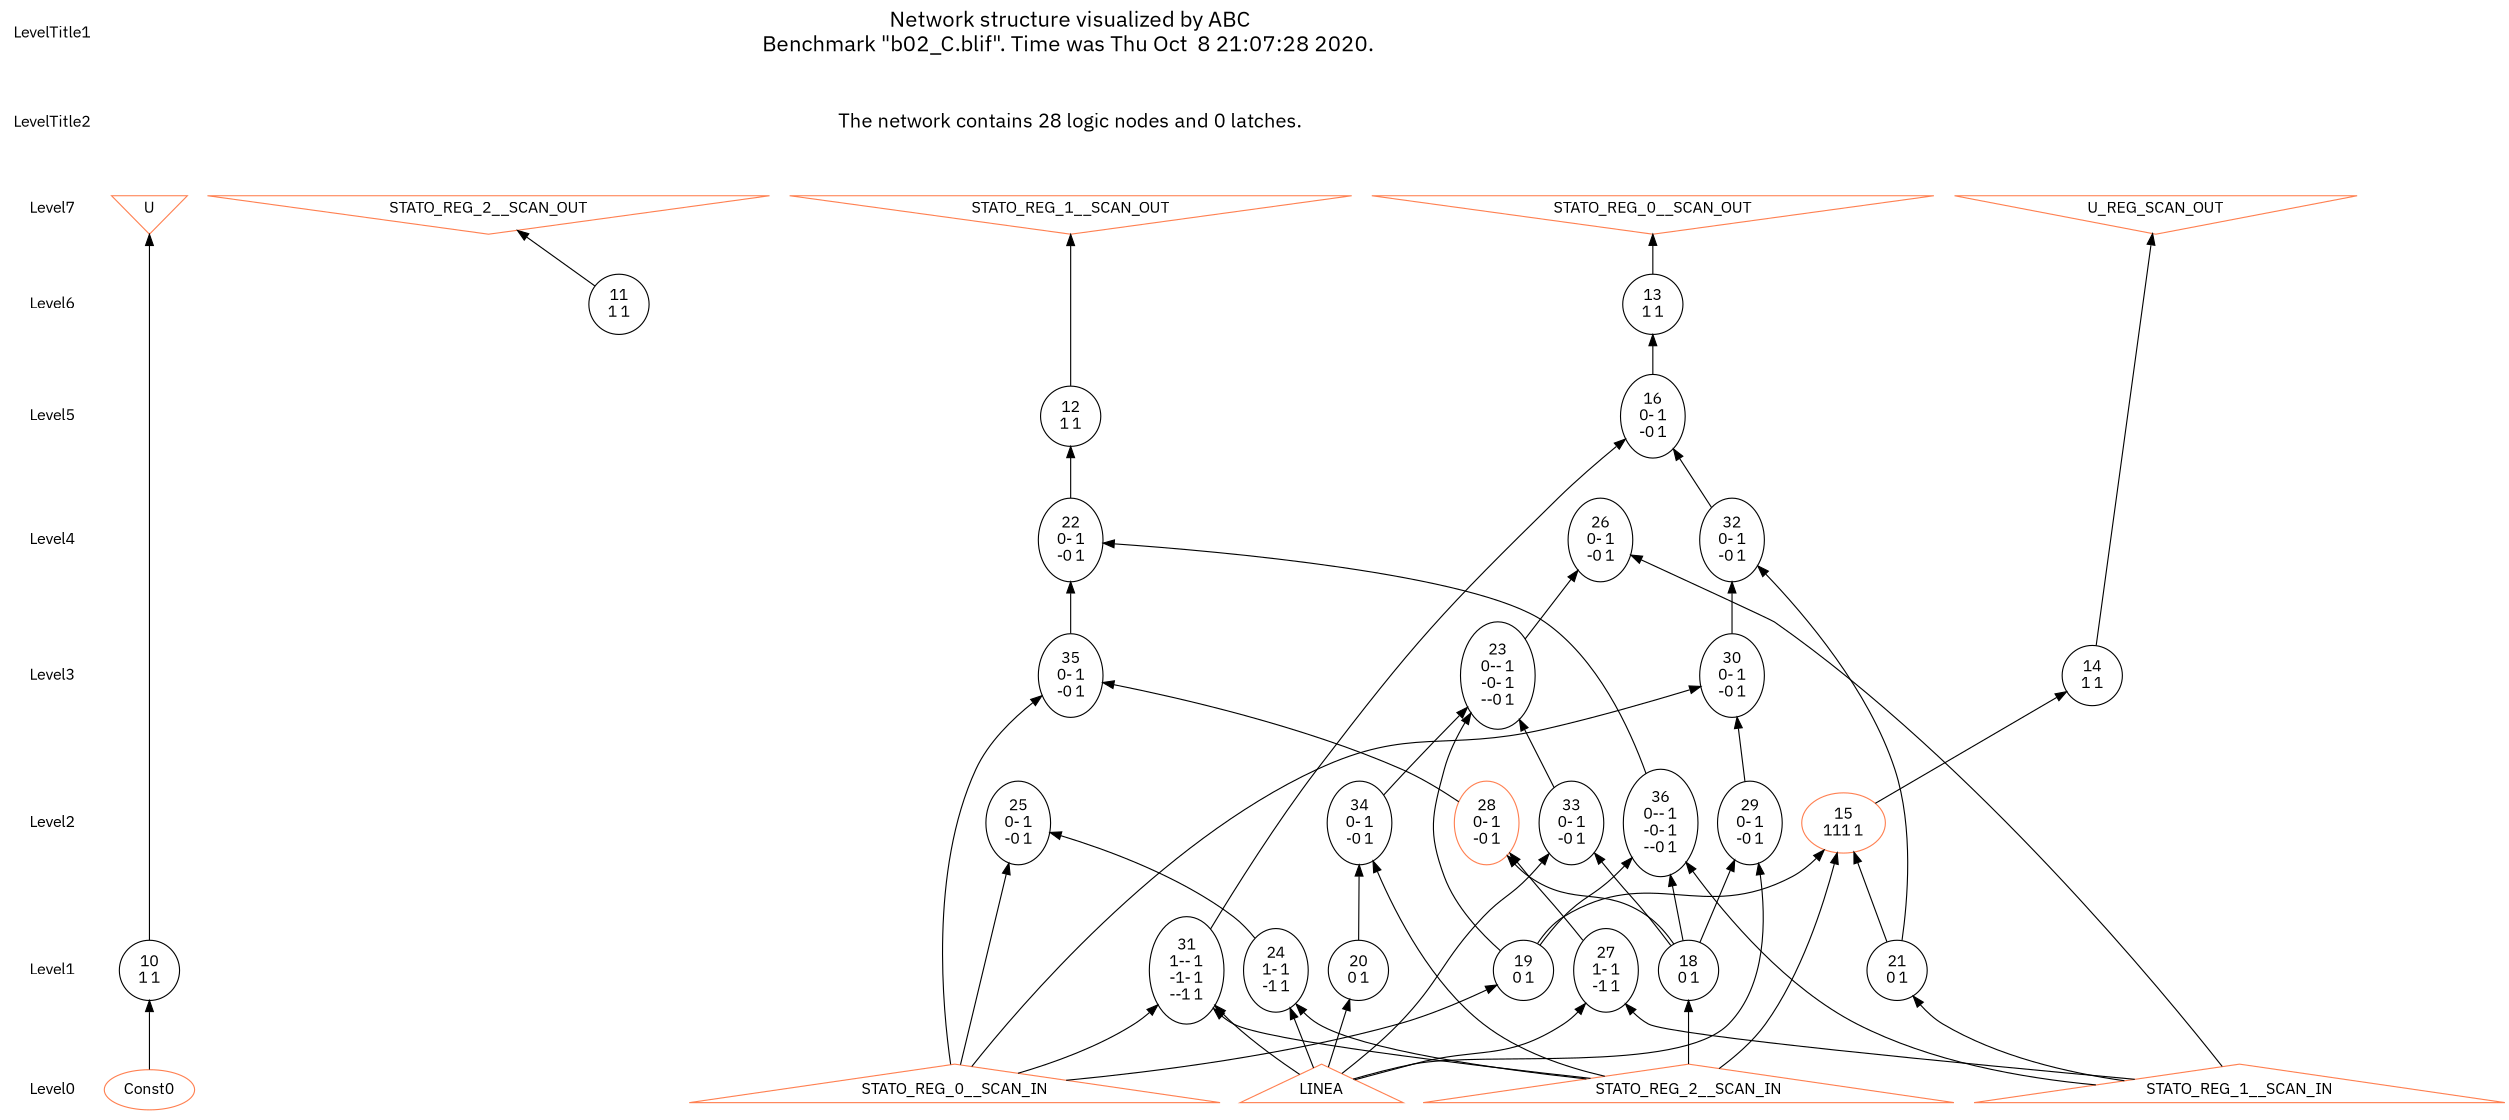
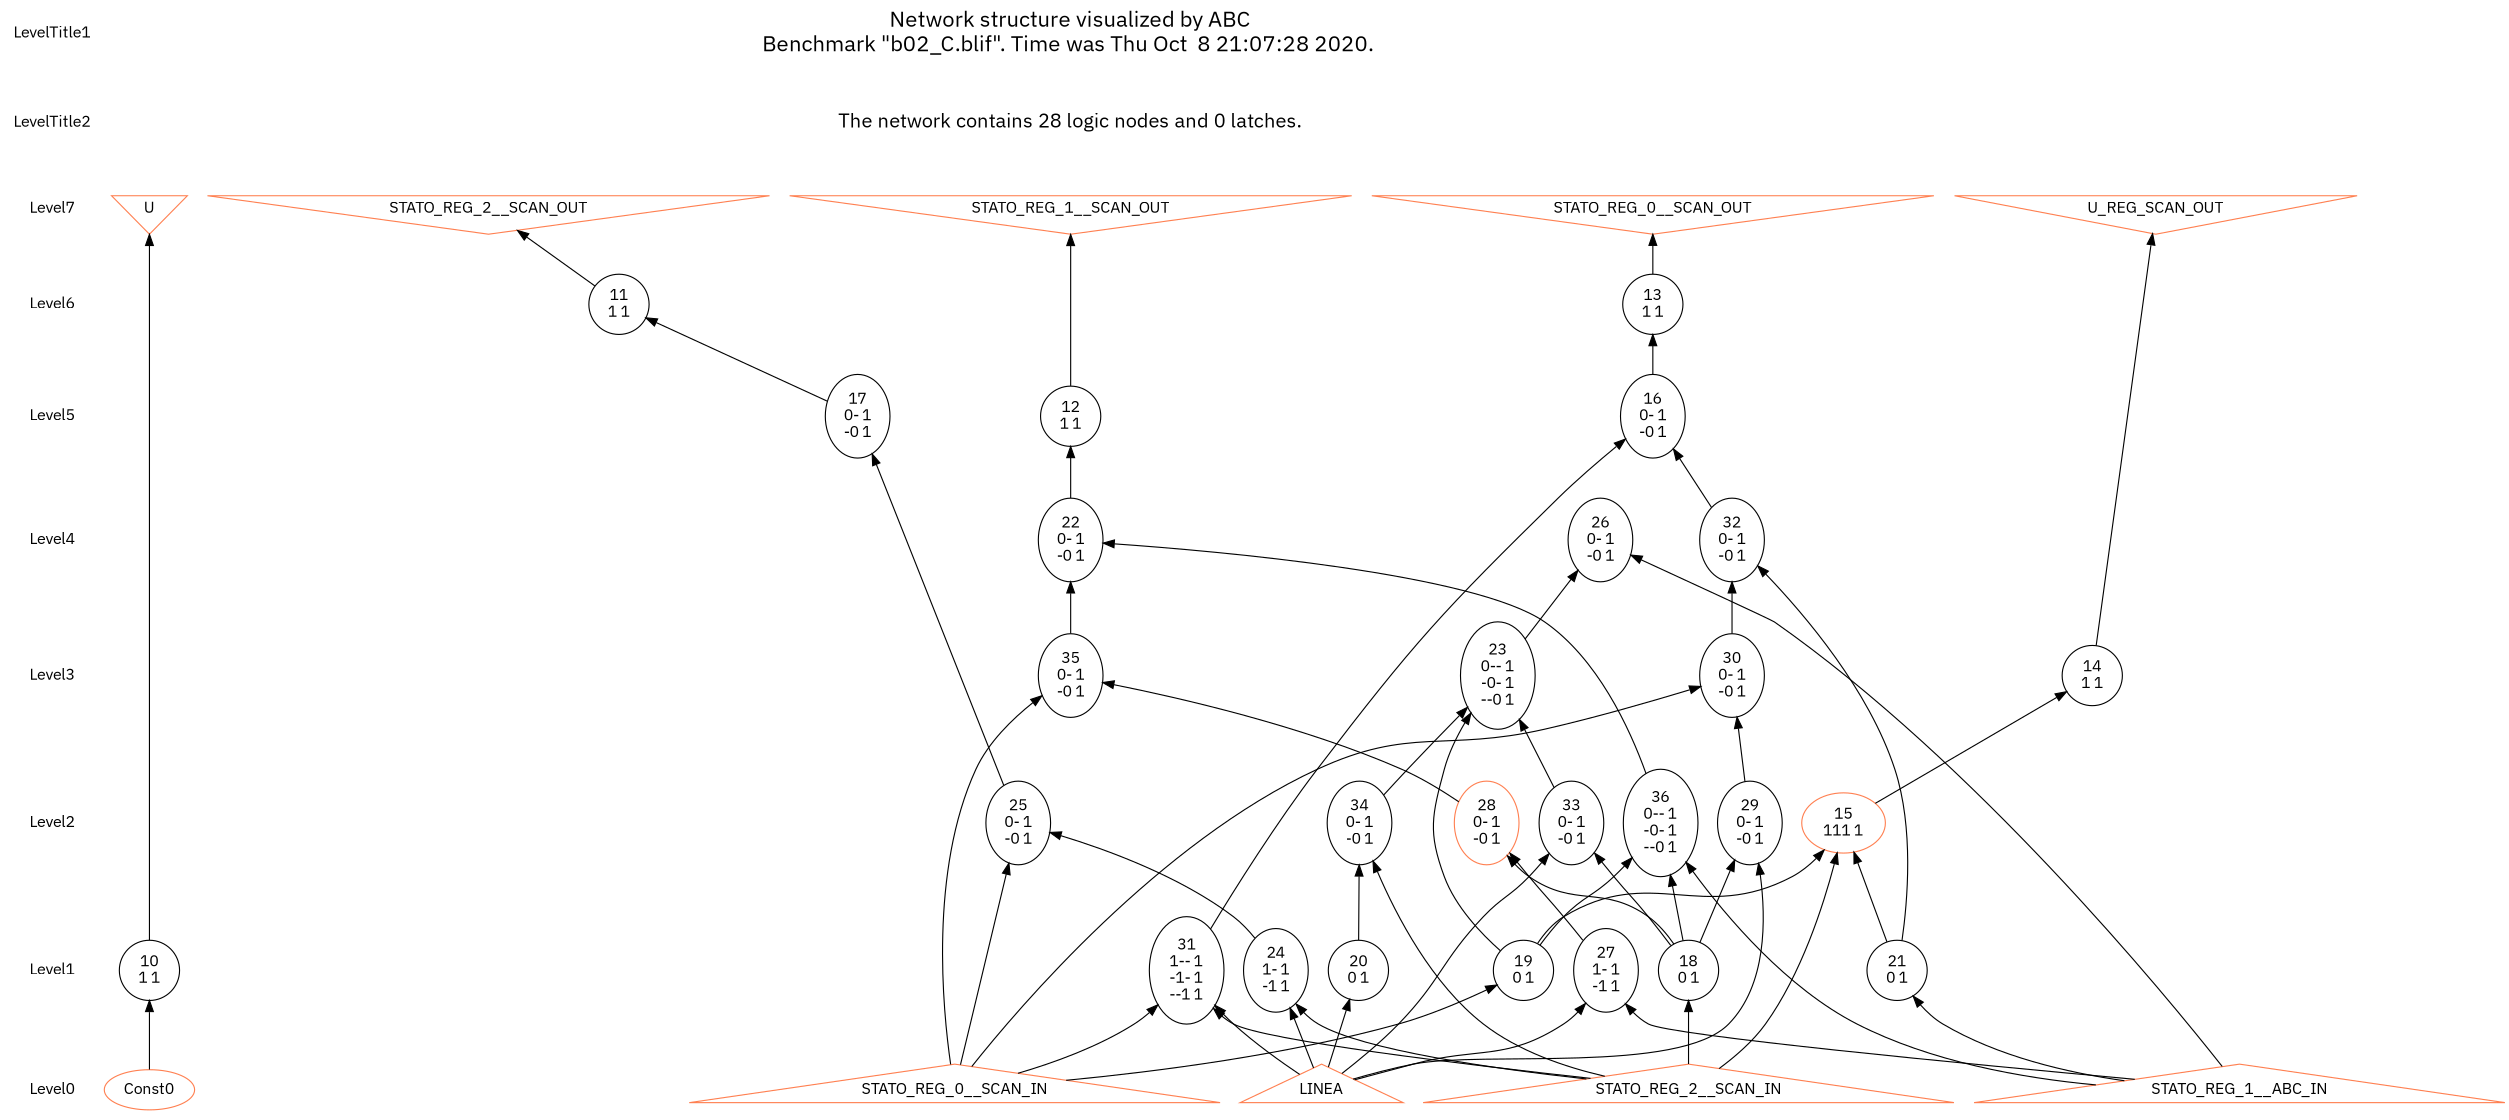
node "17 0- 1 -0 1": added
node "STATO_REG_1__SCAN_IN": label "STATO_REG_1__SCAN_IN" -> "STATO_REG_1__ABC_IN"
